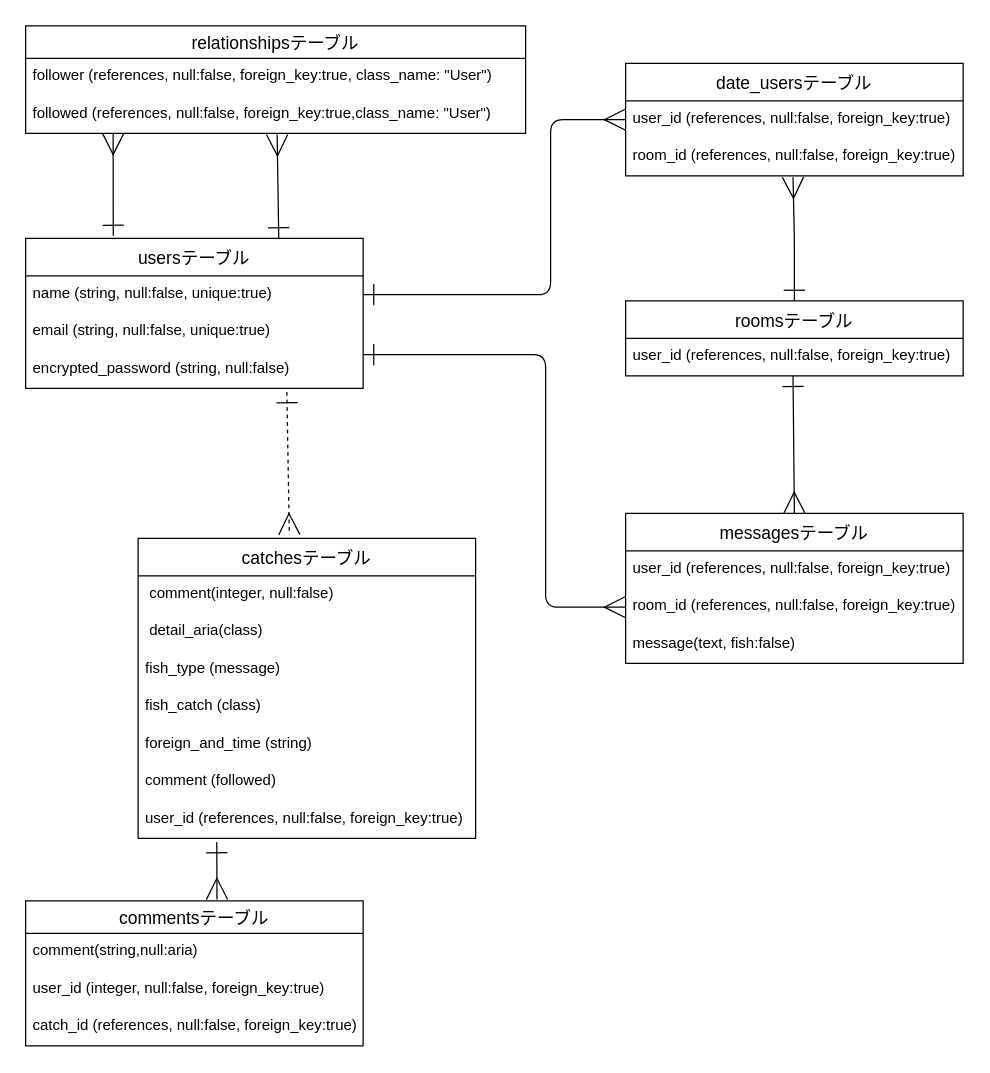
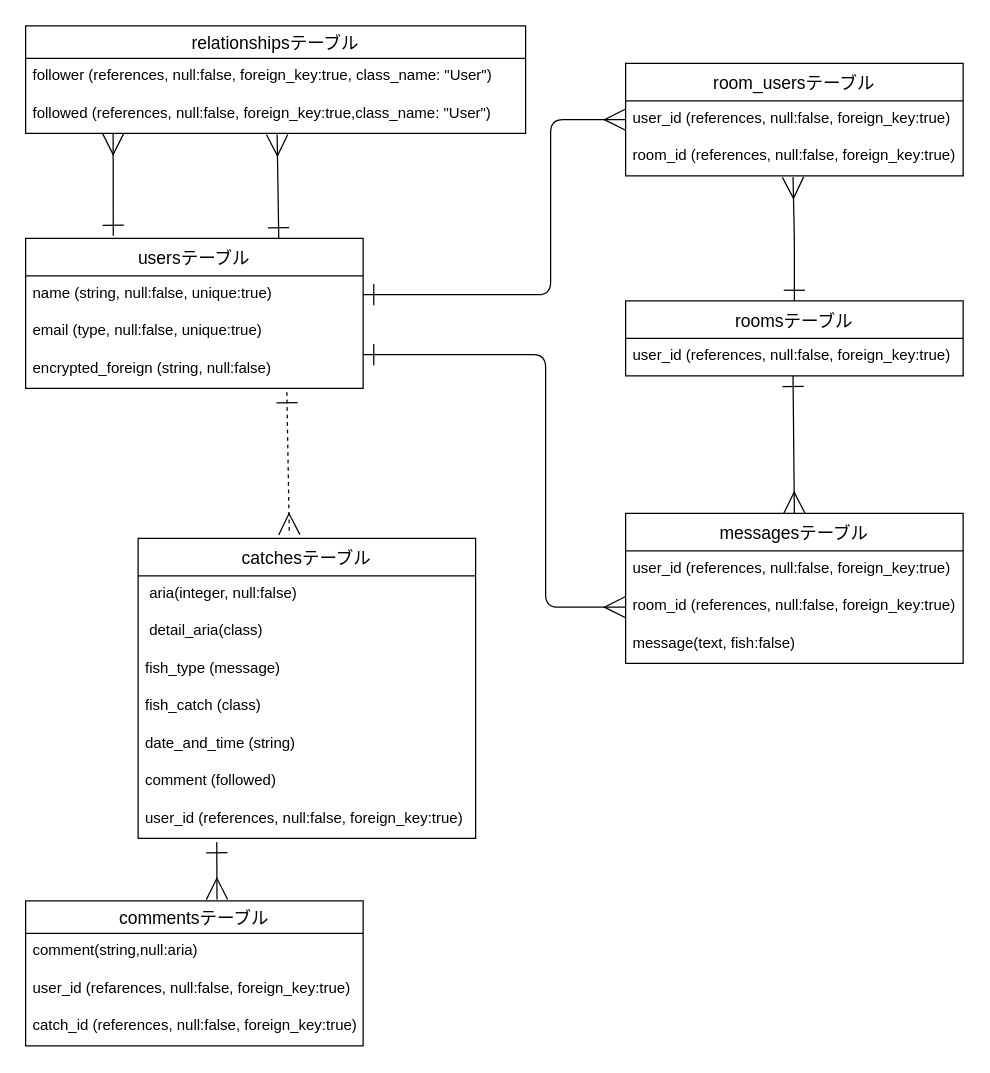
node "date_usersテーブル": label "date_usersテーブル" -> "room_usersテーブル"
node "email (string, null:false, unique:true)": label "email (string, null:false, unique:true)" -> "email (type, null:false, unique:true)"
node "encrypted_password (string, null:false)": label "encrypted_password (string, null:false)" -> "encrypted_foreign (string, null:false)"
node "comment(integer, null:false)": label "comment(integer, null:false)" -> "aria(integer, null:false)"
node "foreign_and_time (string)": label "foreign_and_time (string)" -> "date_and_time (string)"
node "user_id (integer, null:false, foreign_key:true)": label "user_id (integer, null:false, foreign_key:true)" -> "user_id (refarences, null:false, foreign_key:true)"
